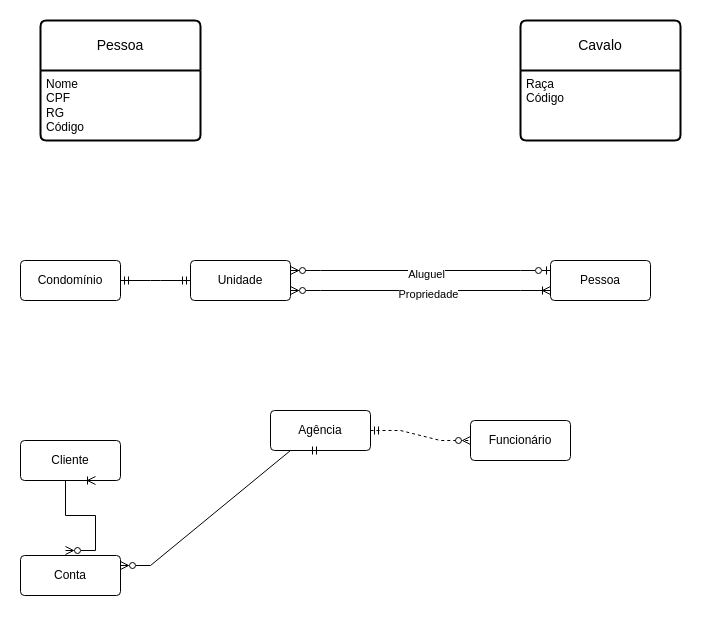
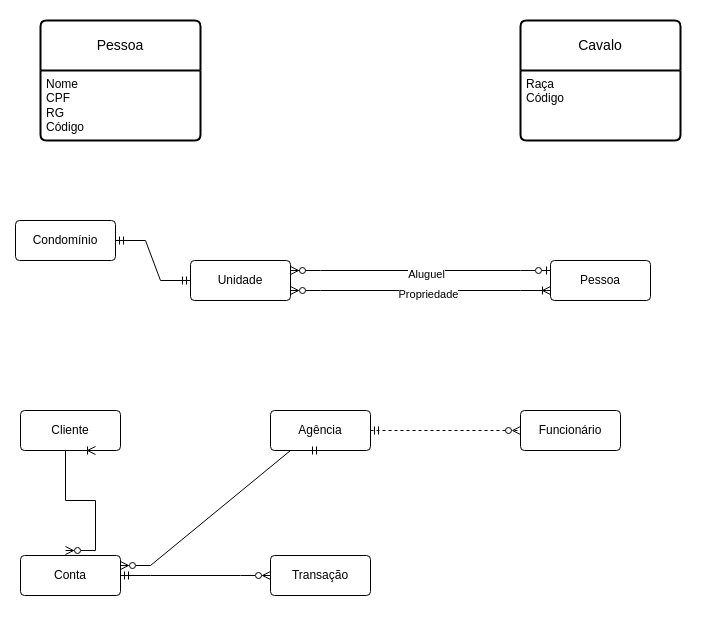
node "Condomínio": moved (71, 281) -> (66, 241)
node "Funcionário": moved (521, 441) -> (571, 431)
node "Cliente": moved (71, 461) -> (71, 431)
edge "Conta" -- "Transação": added
node "Transação": added
